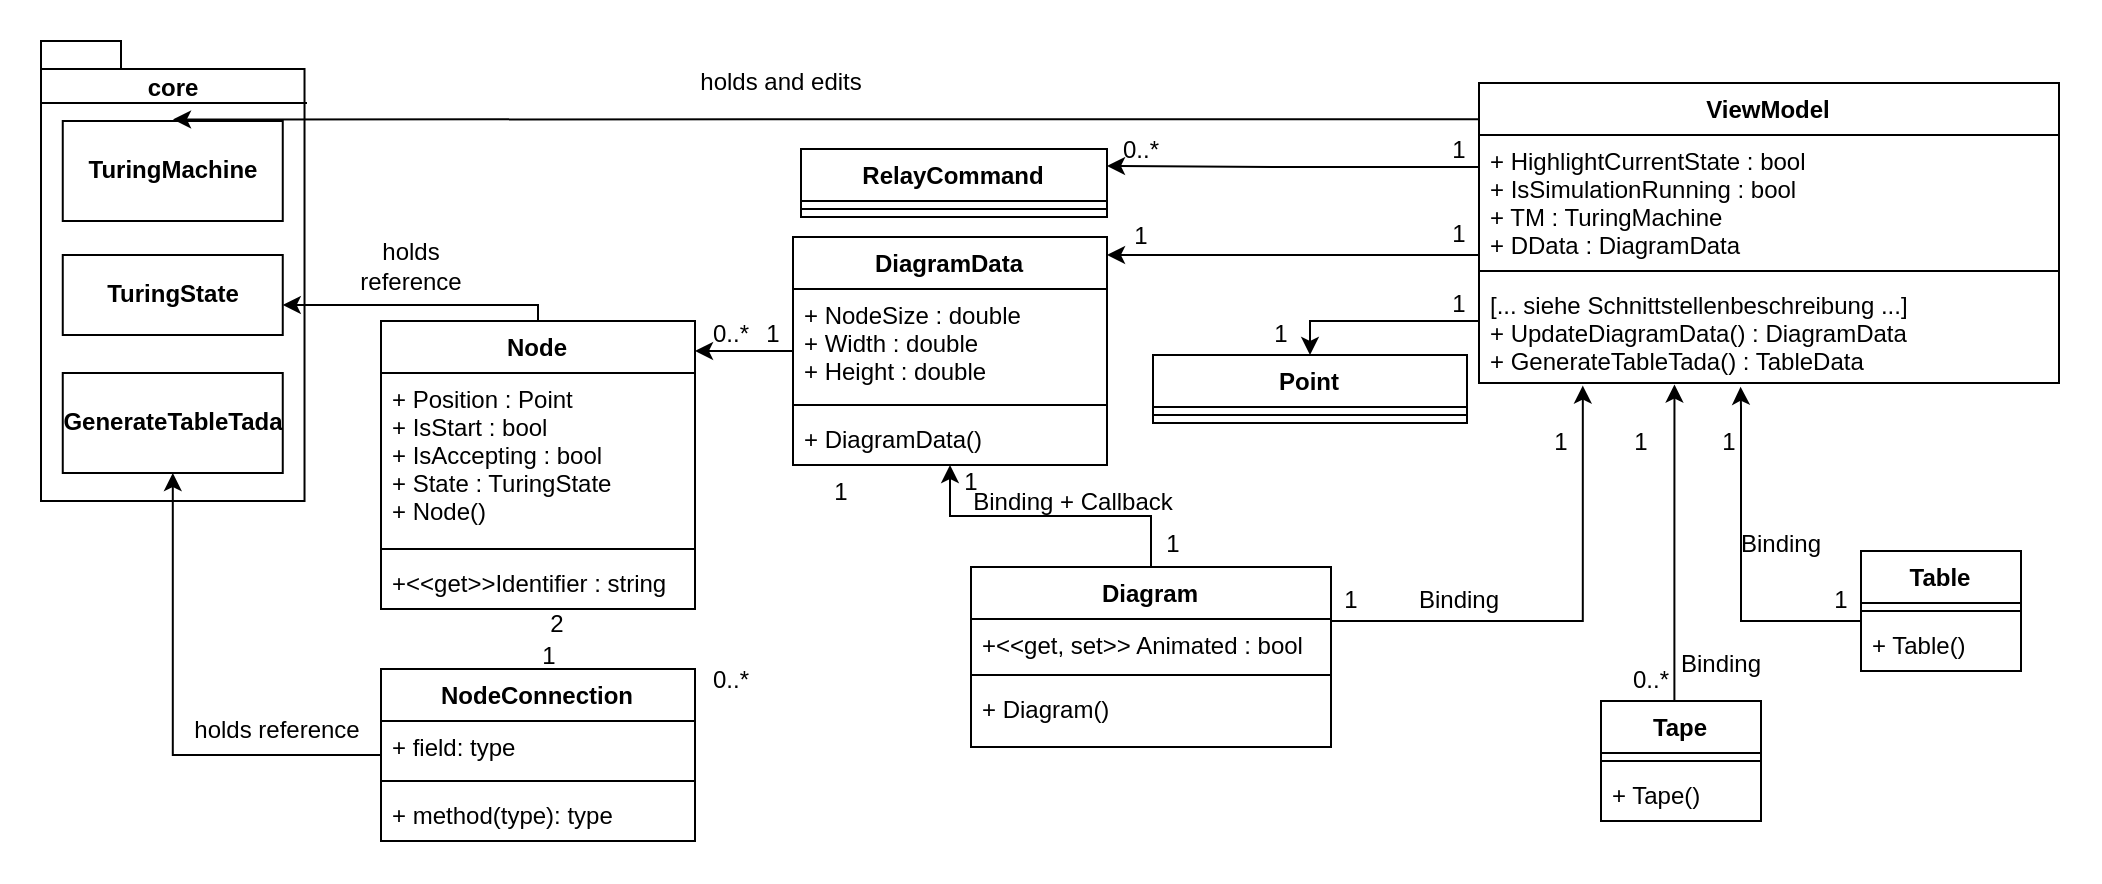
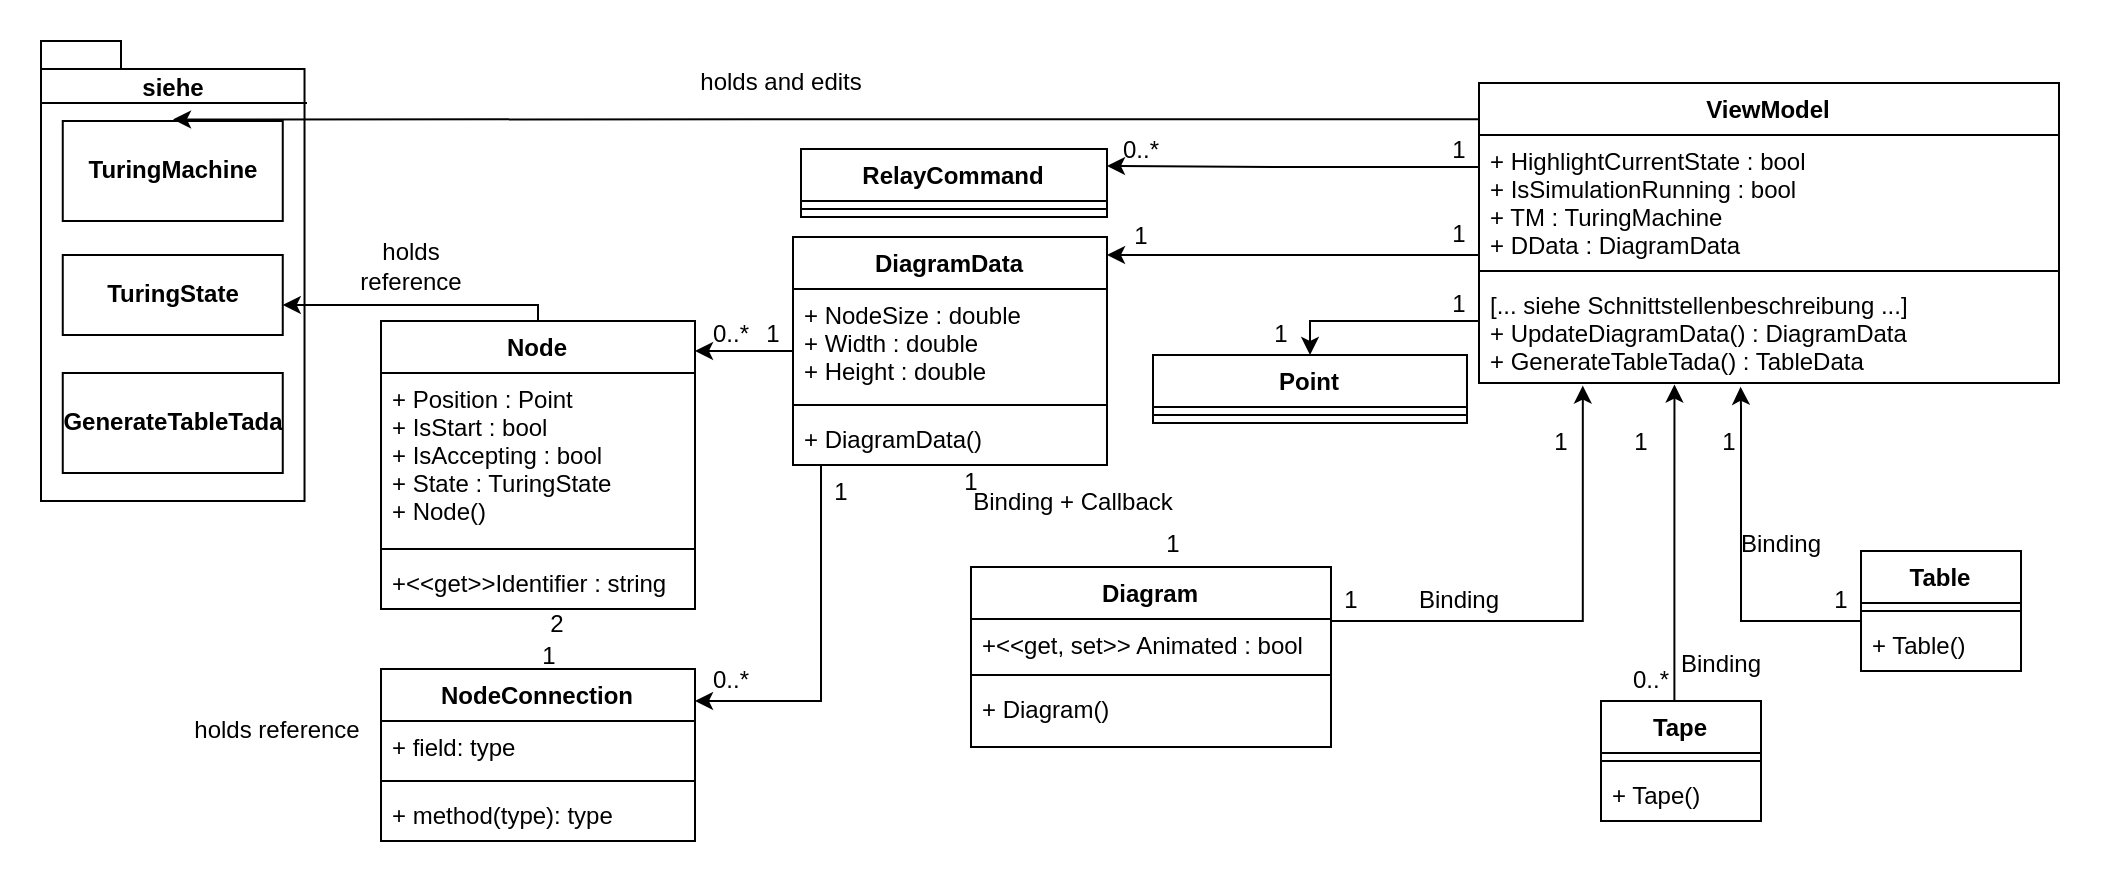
node "core": label "core" -> "siehe"
edge "Diagram" -> "DiagramData": removed
edge "DiagramData" -> "NodeConnection": added
edge "NodeConnection" -> "GenerateTableTada": removed
